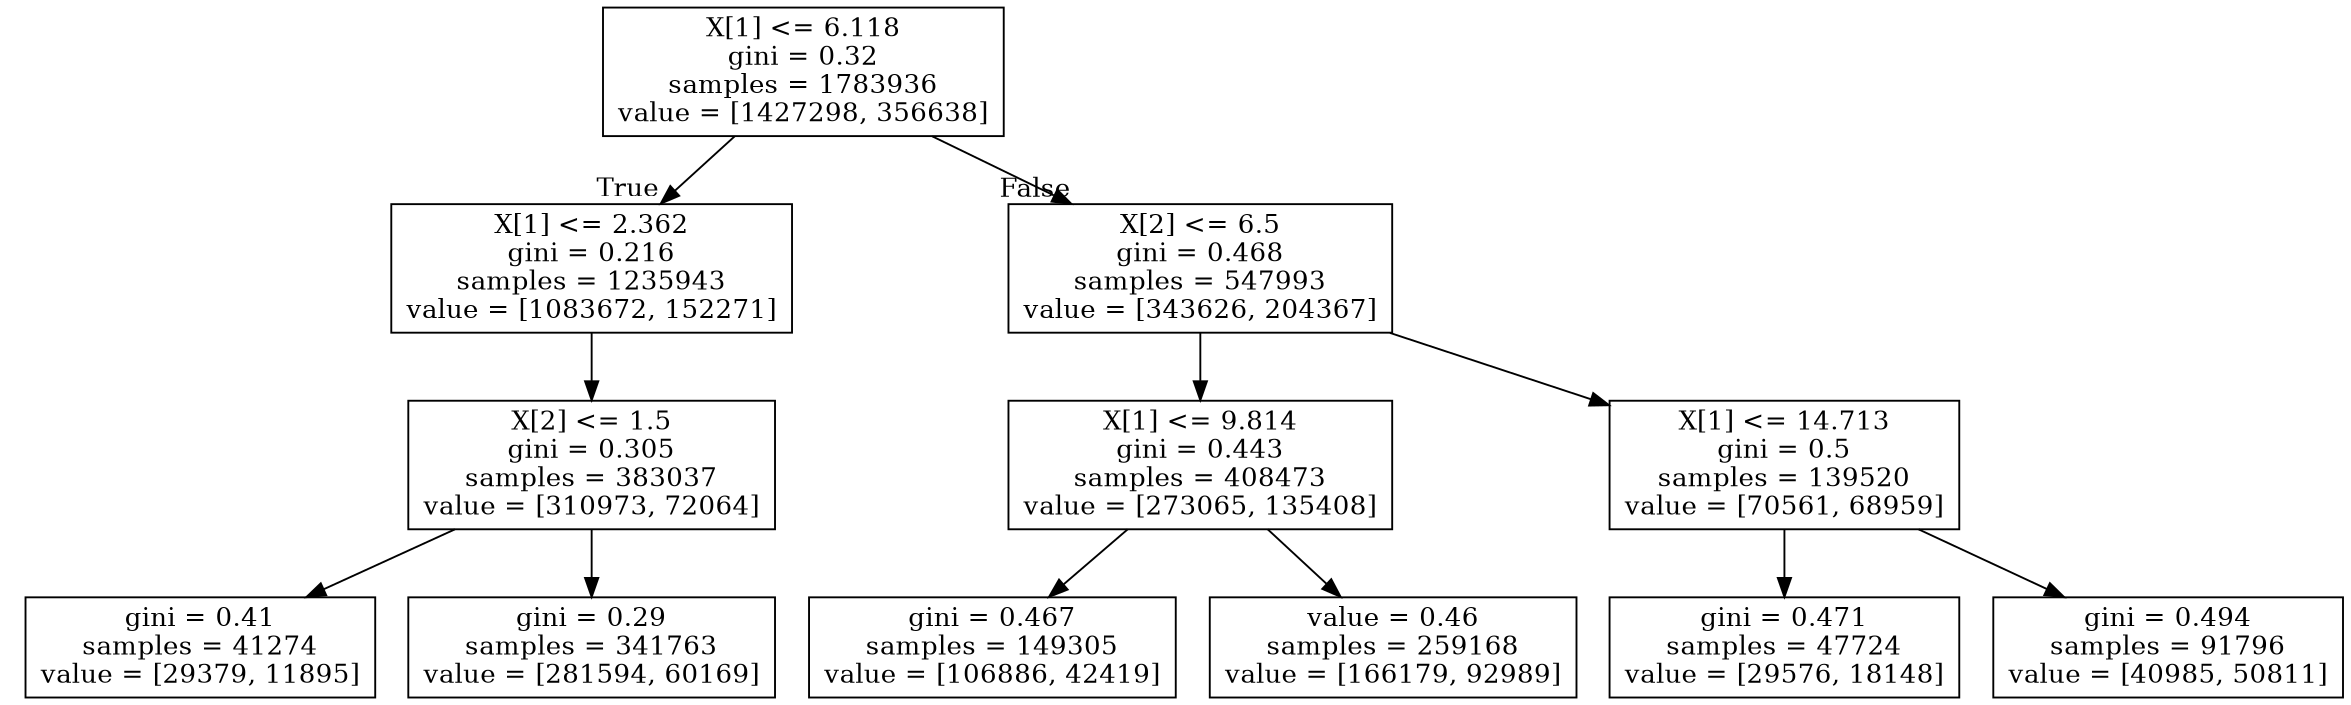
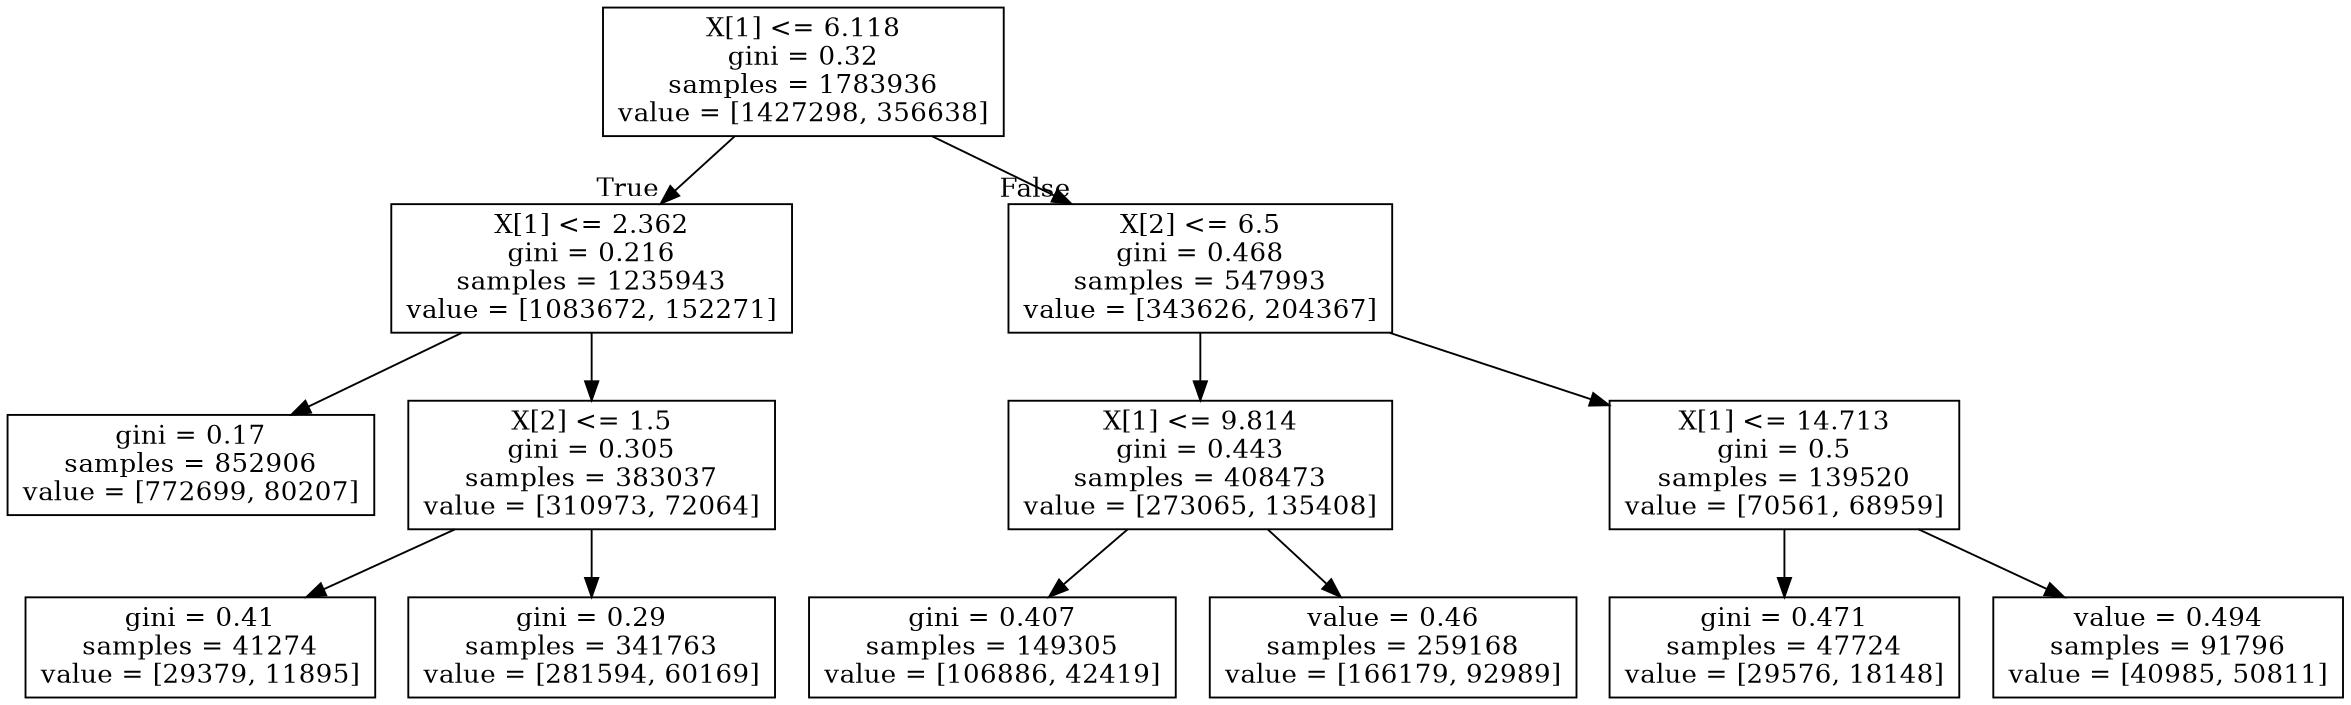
node "gini = 0.17 samples = 852906 value = [772699, 80207]": added
node "gini = 0.467 samples = 149305 value = [106886, 42419]": label "gini = 0.467 samples = 149305 value = [106886, 42419]" -> "gini = 0.407 samples = 149305 value = [106886, 42419]"
node "gini = 0.494 samples = 91796 value = [40985, 50811]": label "gini = 0.494 samples = 91796 value = [40985, 50811]" -> "value = 0.494 samples = 91796 value = [40985, 50811]"
